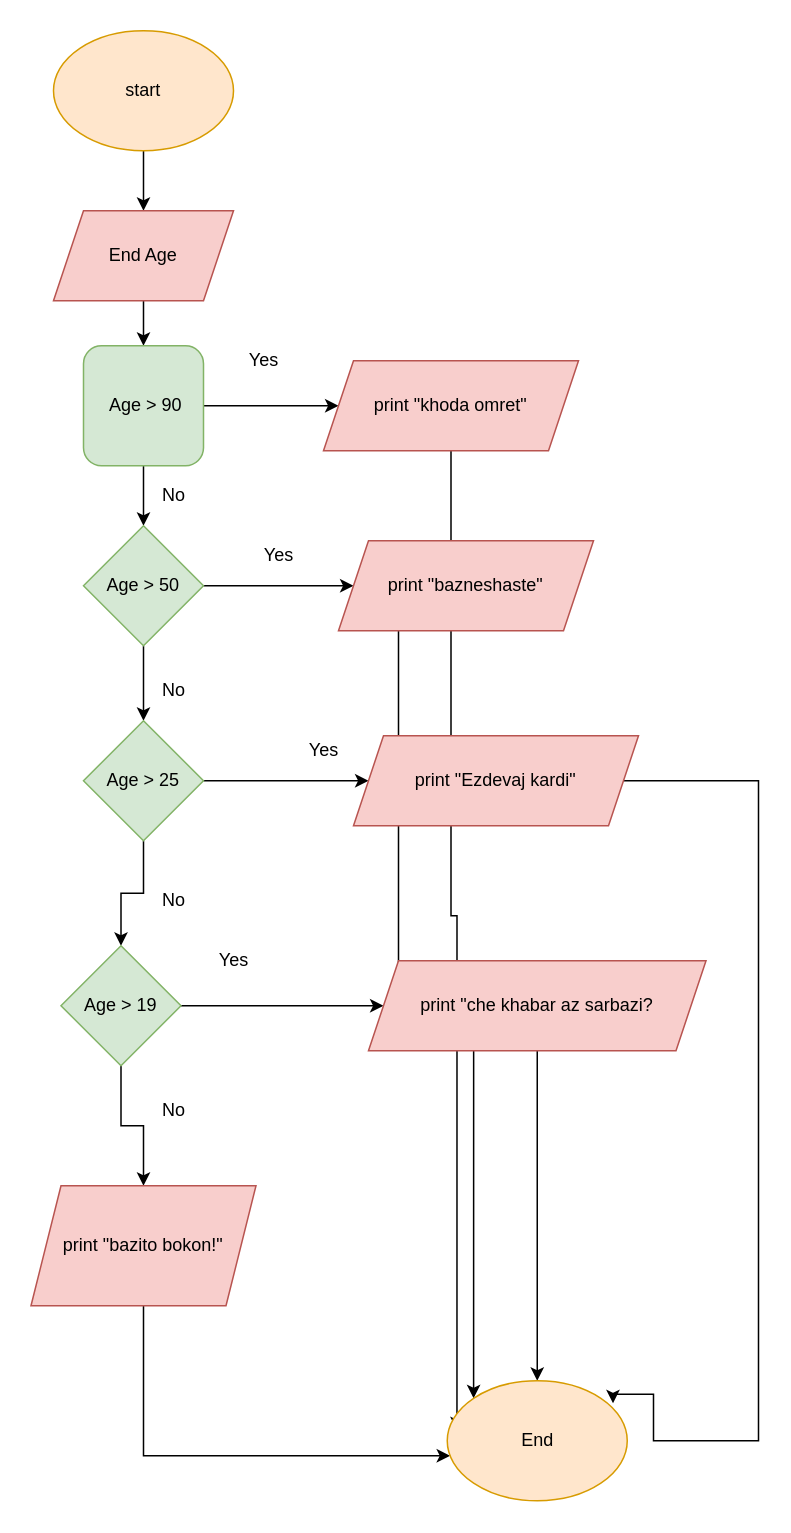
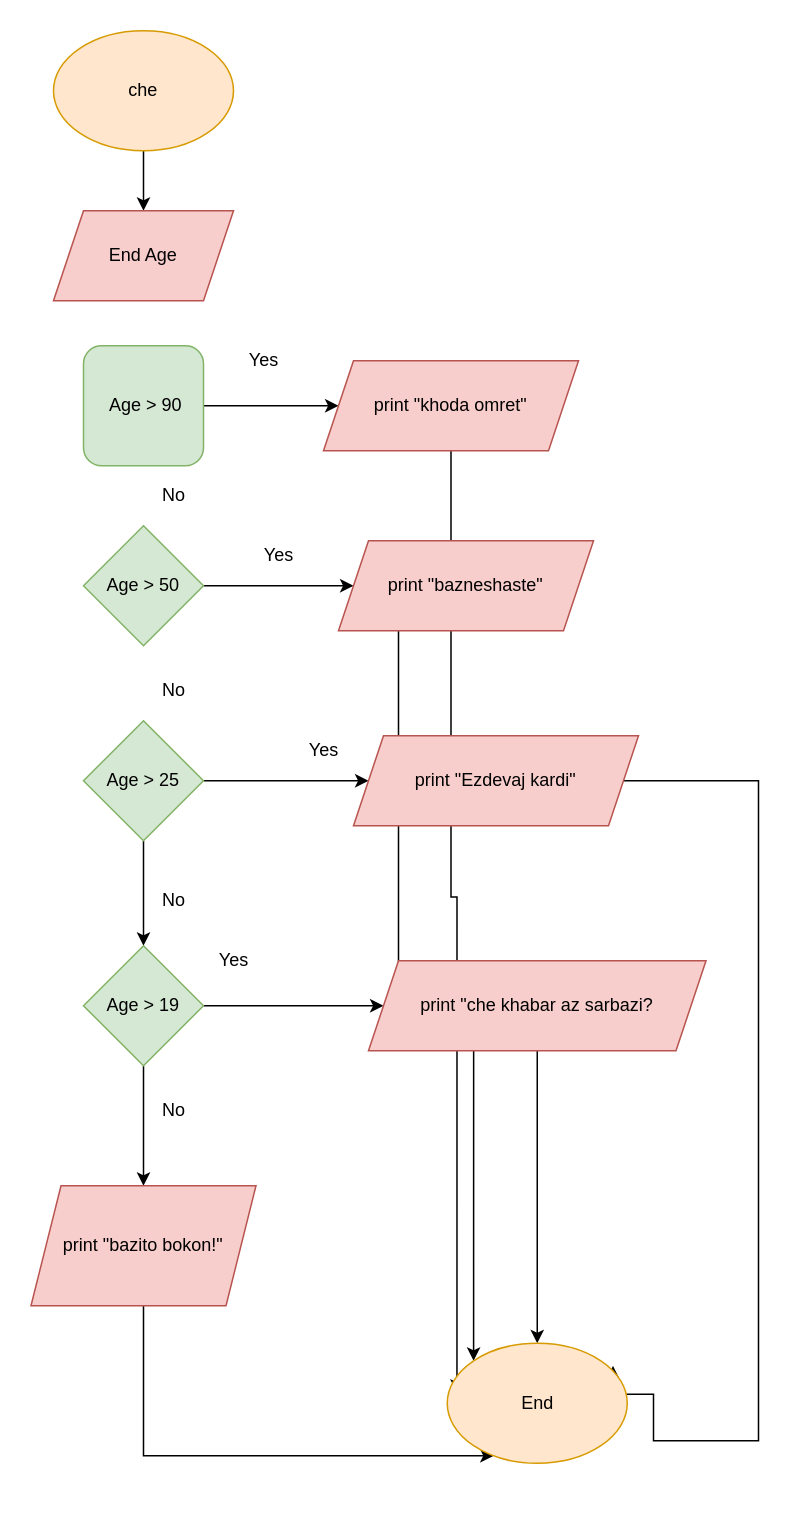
node "start": label "start" -> "che"
edge "End Age" -> "Age > 90": removed
edge "Age > 90" -> "Age > 50": removed
edge "Age > 50" -> "Age > 25": removed
node "Age > 19": moved (121, 1006) -> (143, 1006)
node "End": moved (537, 1441) -> (537, 1403)
